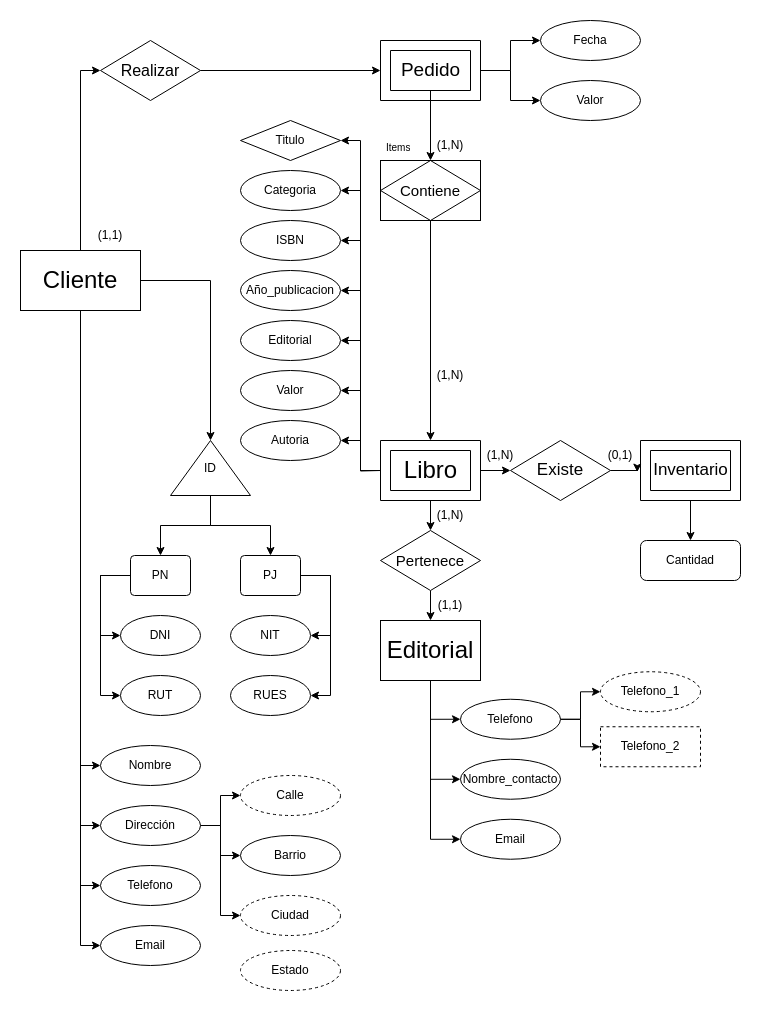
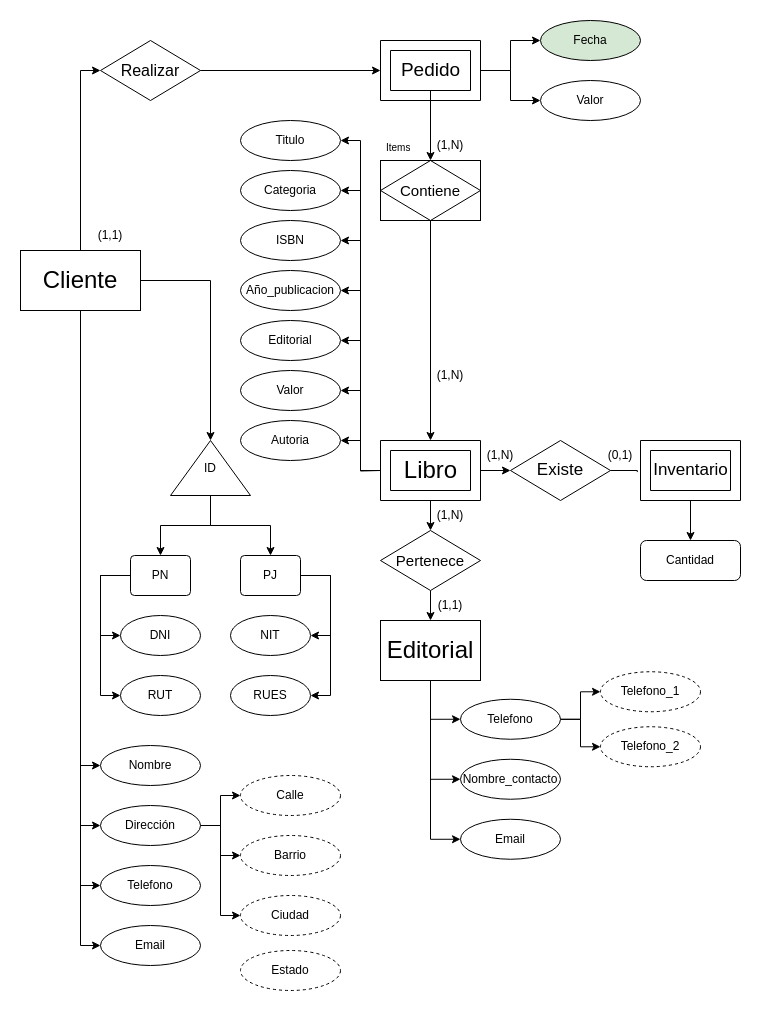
node "Fecha": fillcolor #ffffff -> #d5e8d4
node "Titulo": shape diamond -> ellipse
edge "Existe" -> "Inventario": arrowhead classic -> none
node "Telefono_2": shape rectangle -> ellipse
node "Barrio": style solid -> dashed
